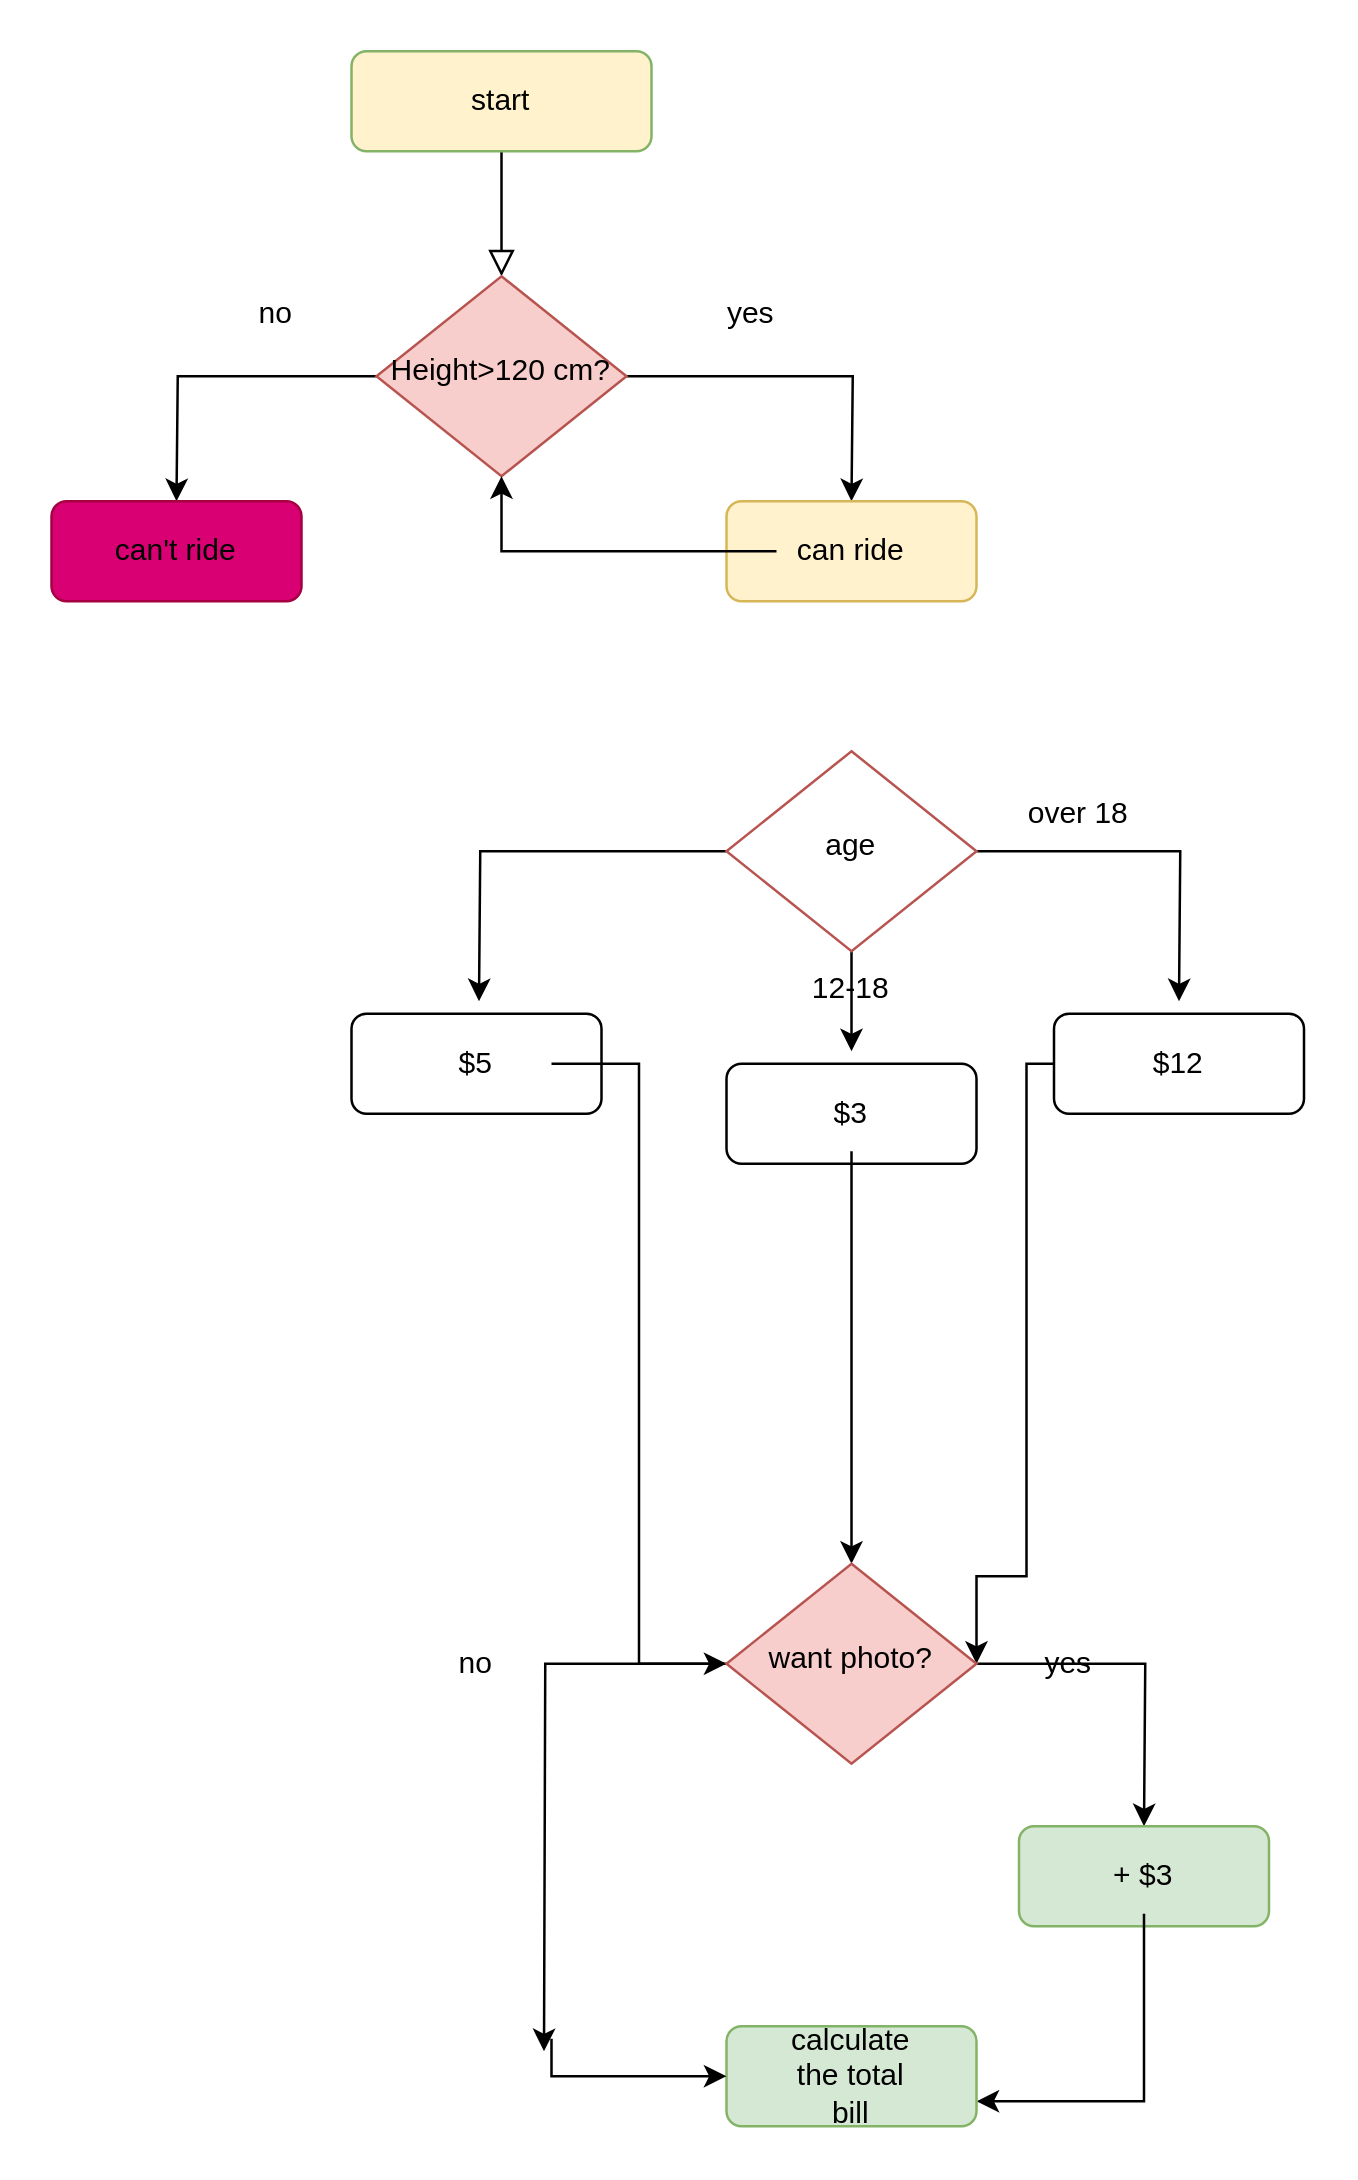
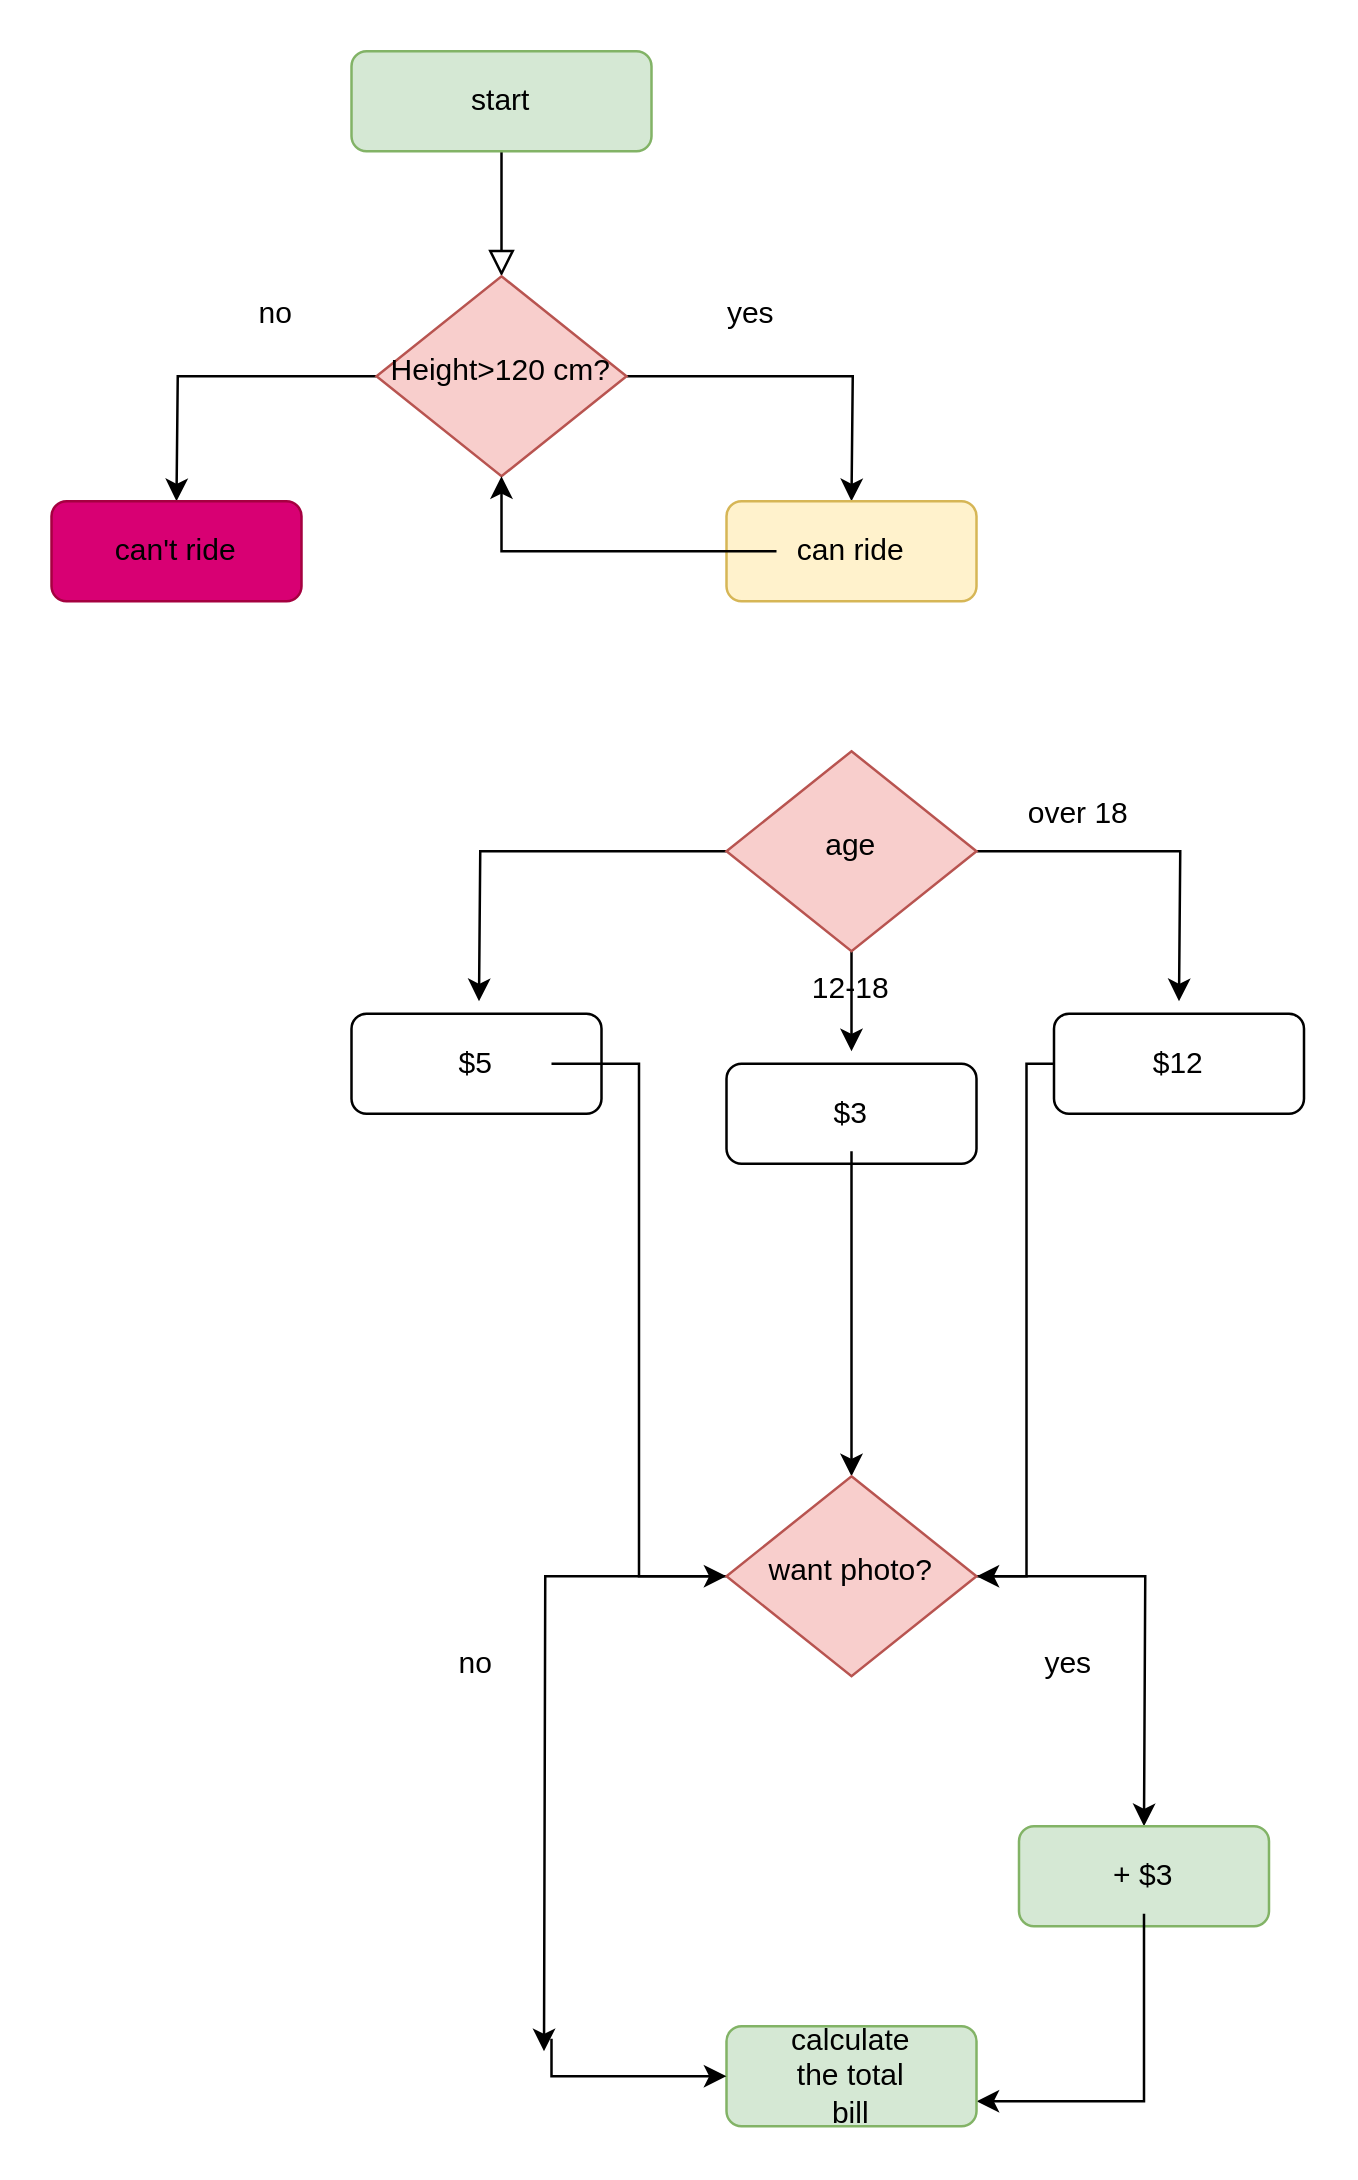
node "start": fillcolor #fff2cc -> #d5e8d4
node "age": fillcolor #ffffff -> #f8cecc
node "want photo?": moved (851, 1664) -> (851, 1576)
